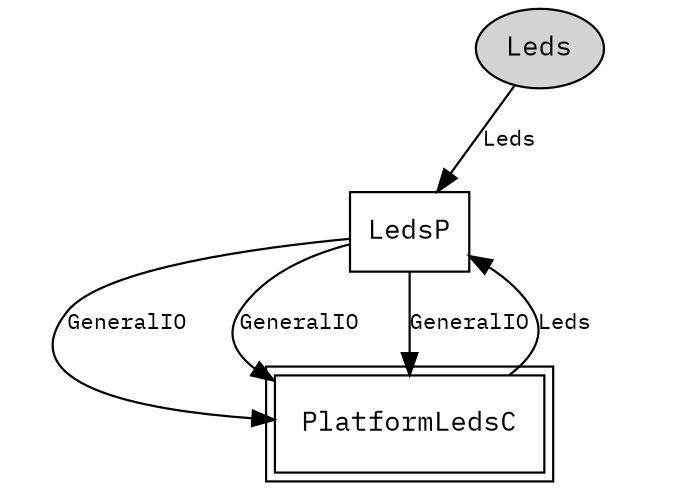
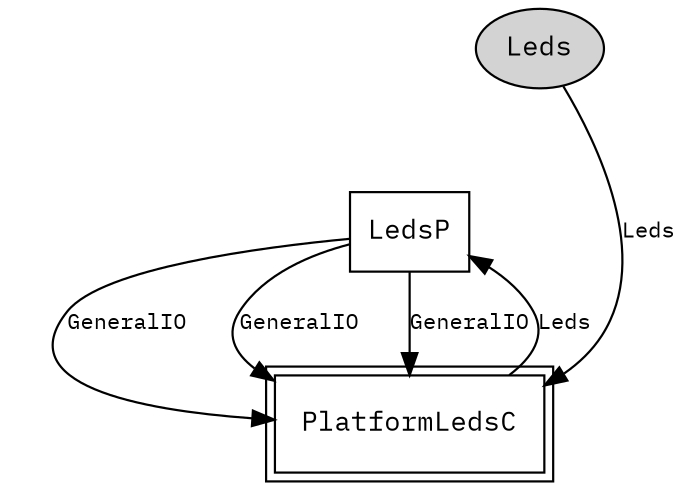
edge "Leds" -> "LedsP": now "Leds" -> "PlatformLedsC"
